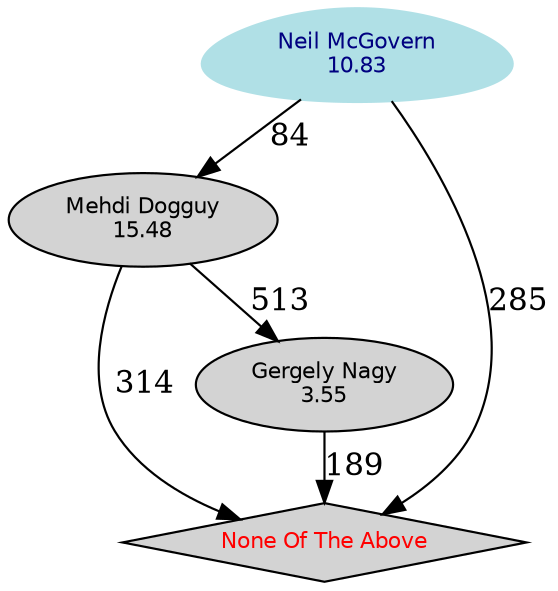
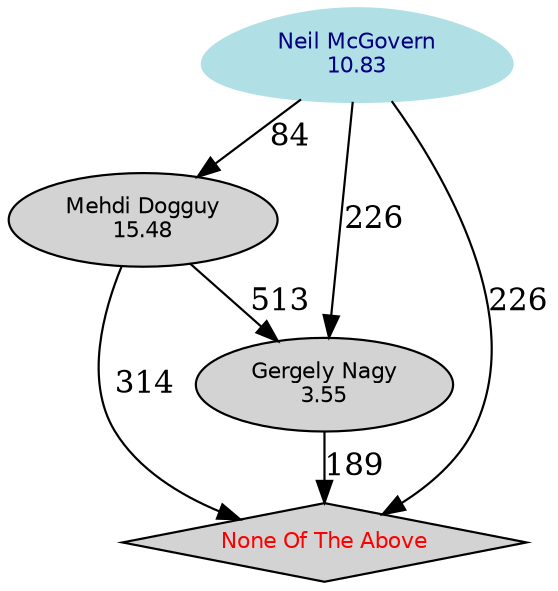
edge "Neil McGovern 10.83" -> "Gergely Nagy 3.55": added, label "226"
edge "Neil McGovern 10.83" -> "None Of The Above": label "285" -> "226"
